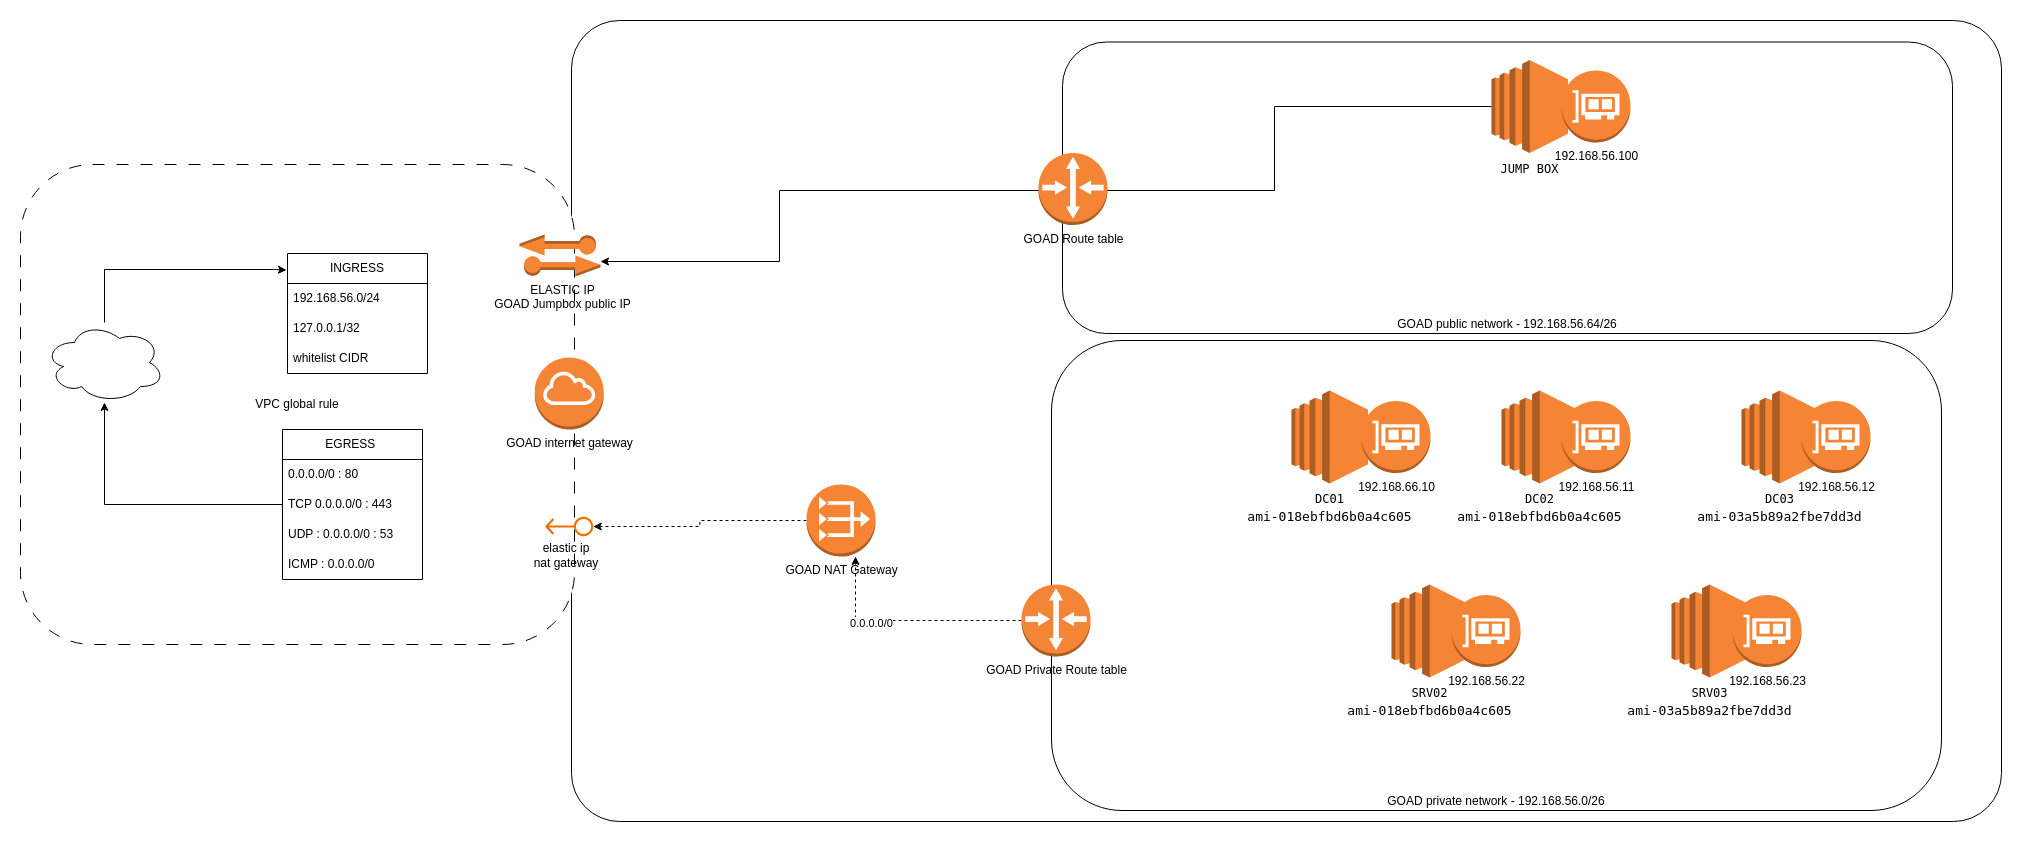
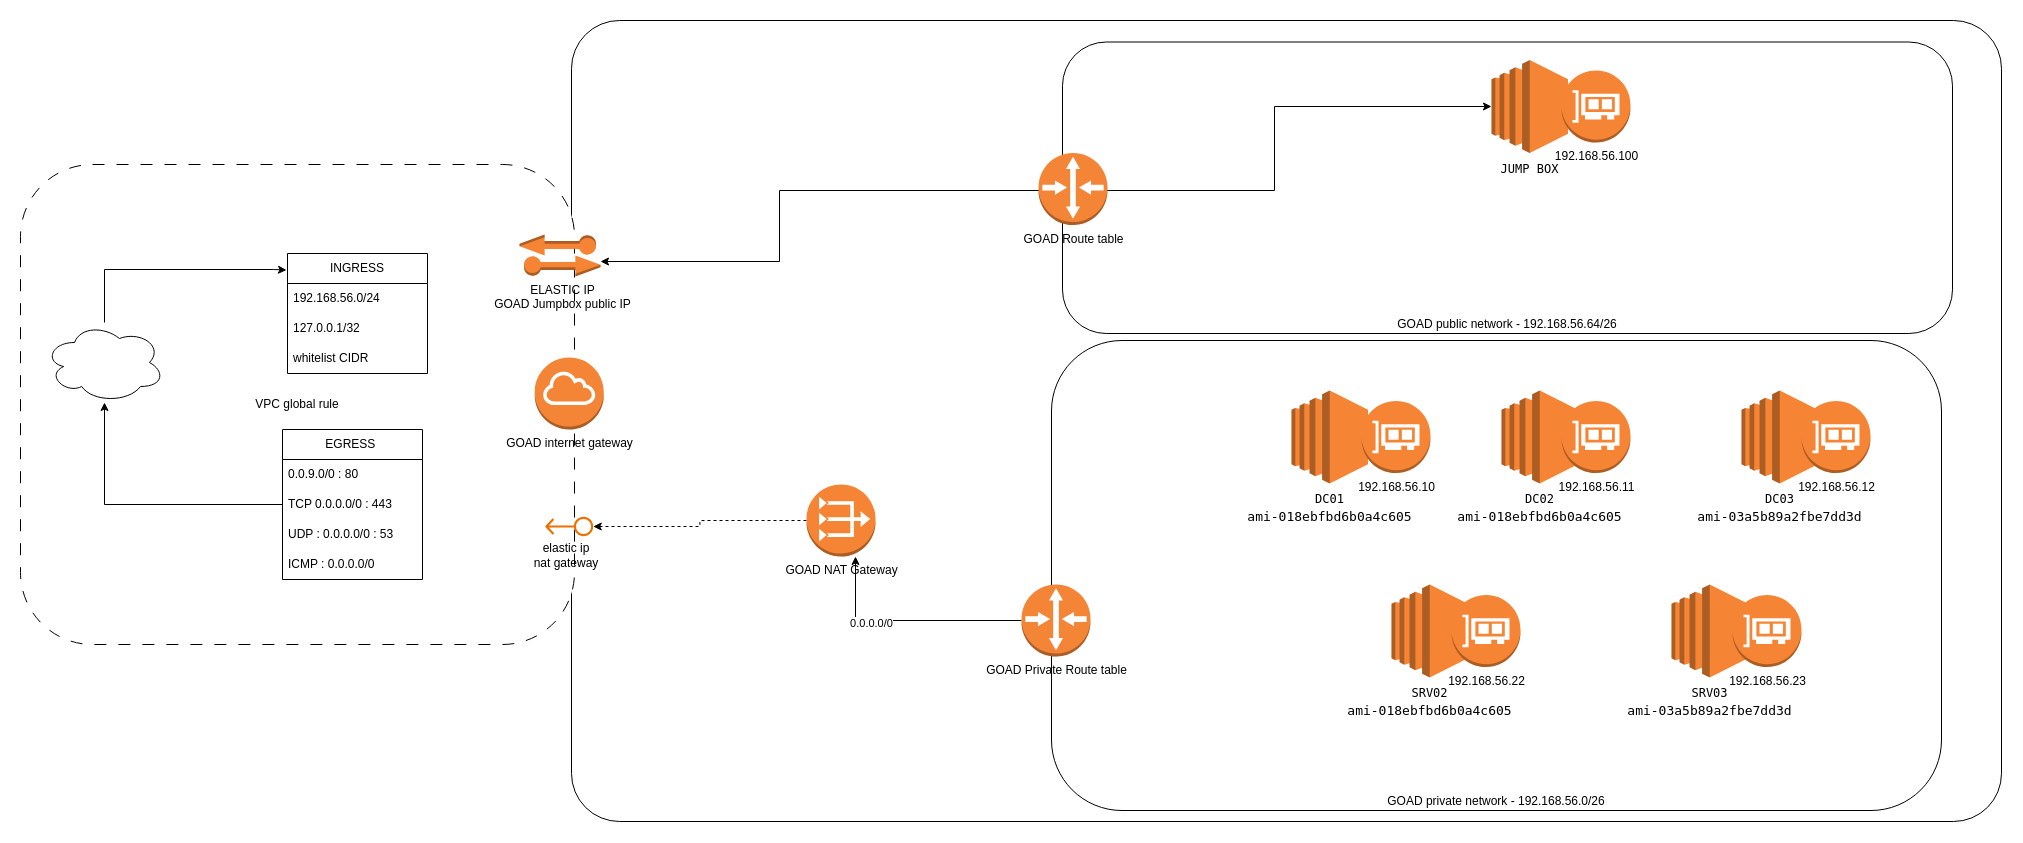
edge "JUMP BOX" -> "ELASTIC IP GOAD Jumpbox public IP": arrowhead none -> classic
node "0.0.0.0/0 : 80": label "0.0.0.0/0 : 80" -> "0.0.9.0/0 : 80"
node "192.168.66.10": label "192.168.66.10" -> "192.168.56.10"
edge "GOAD Private Route table" -> "GOAD NAT Gateway": style dashed -> solid
